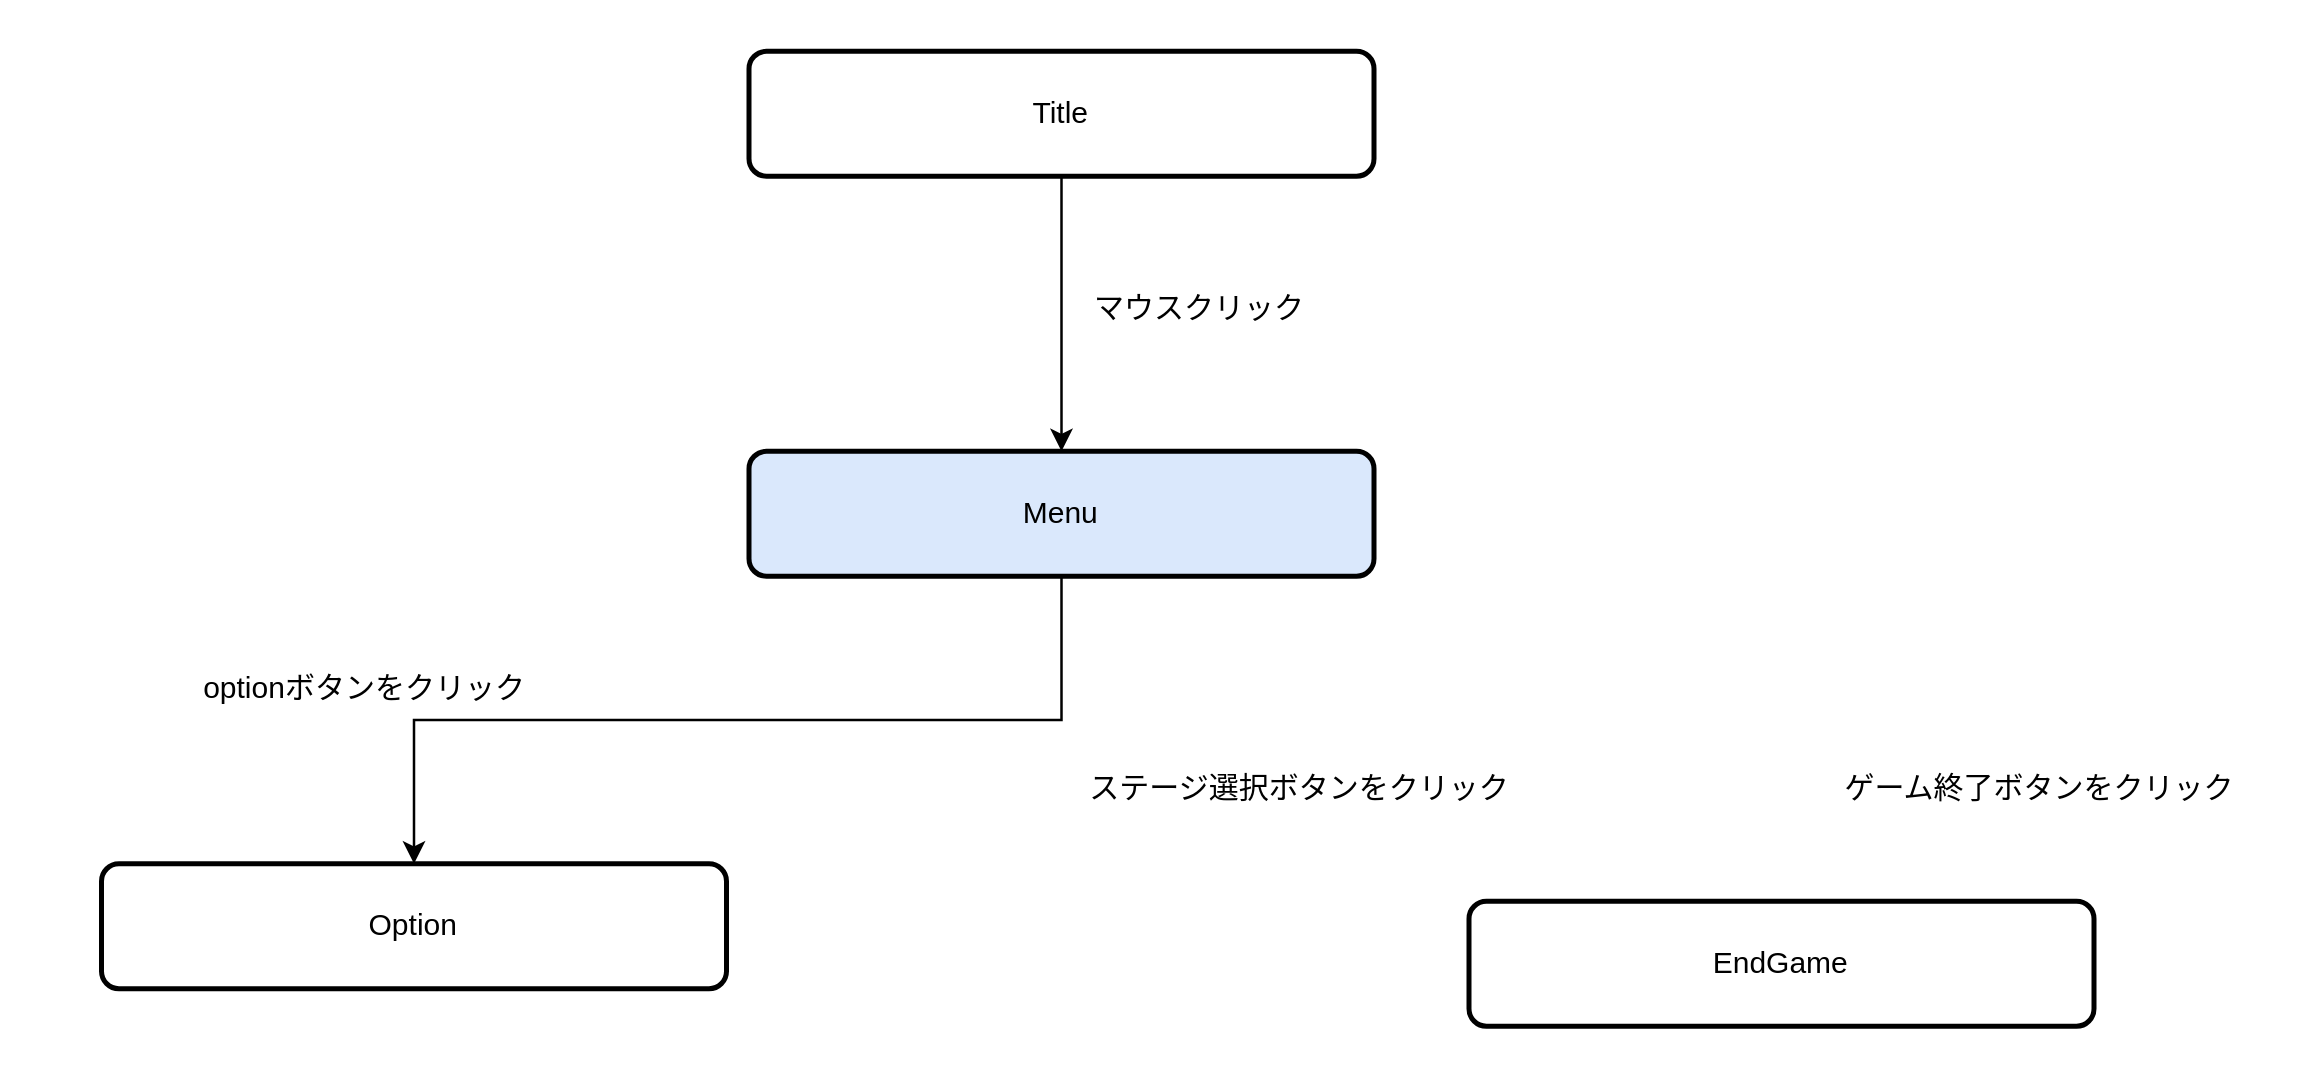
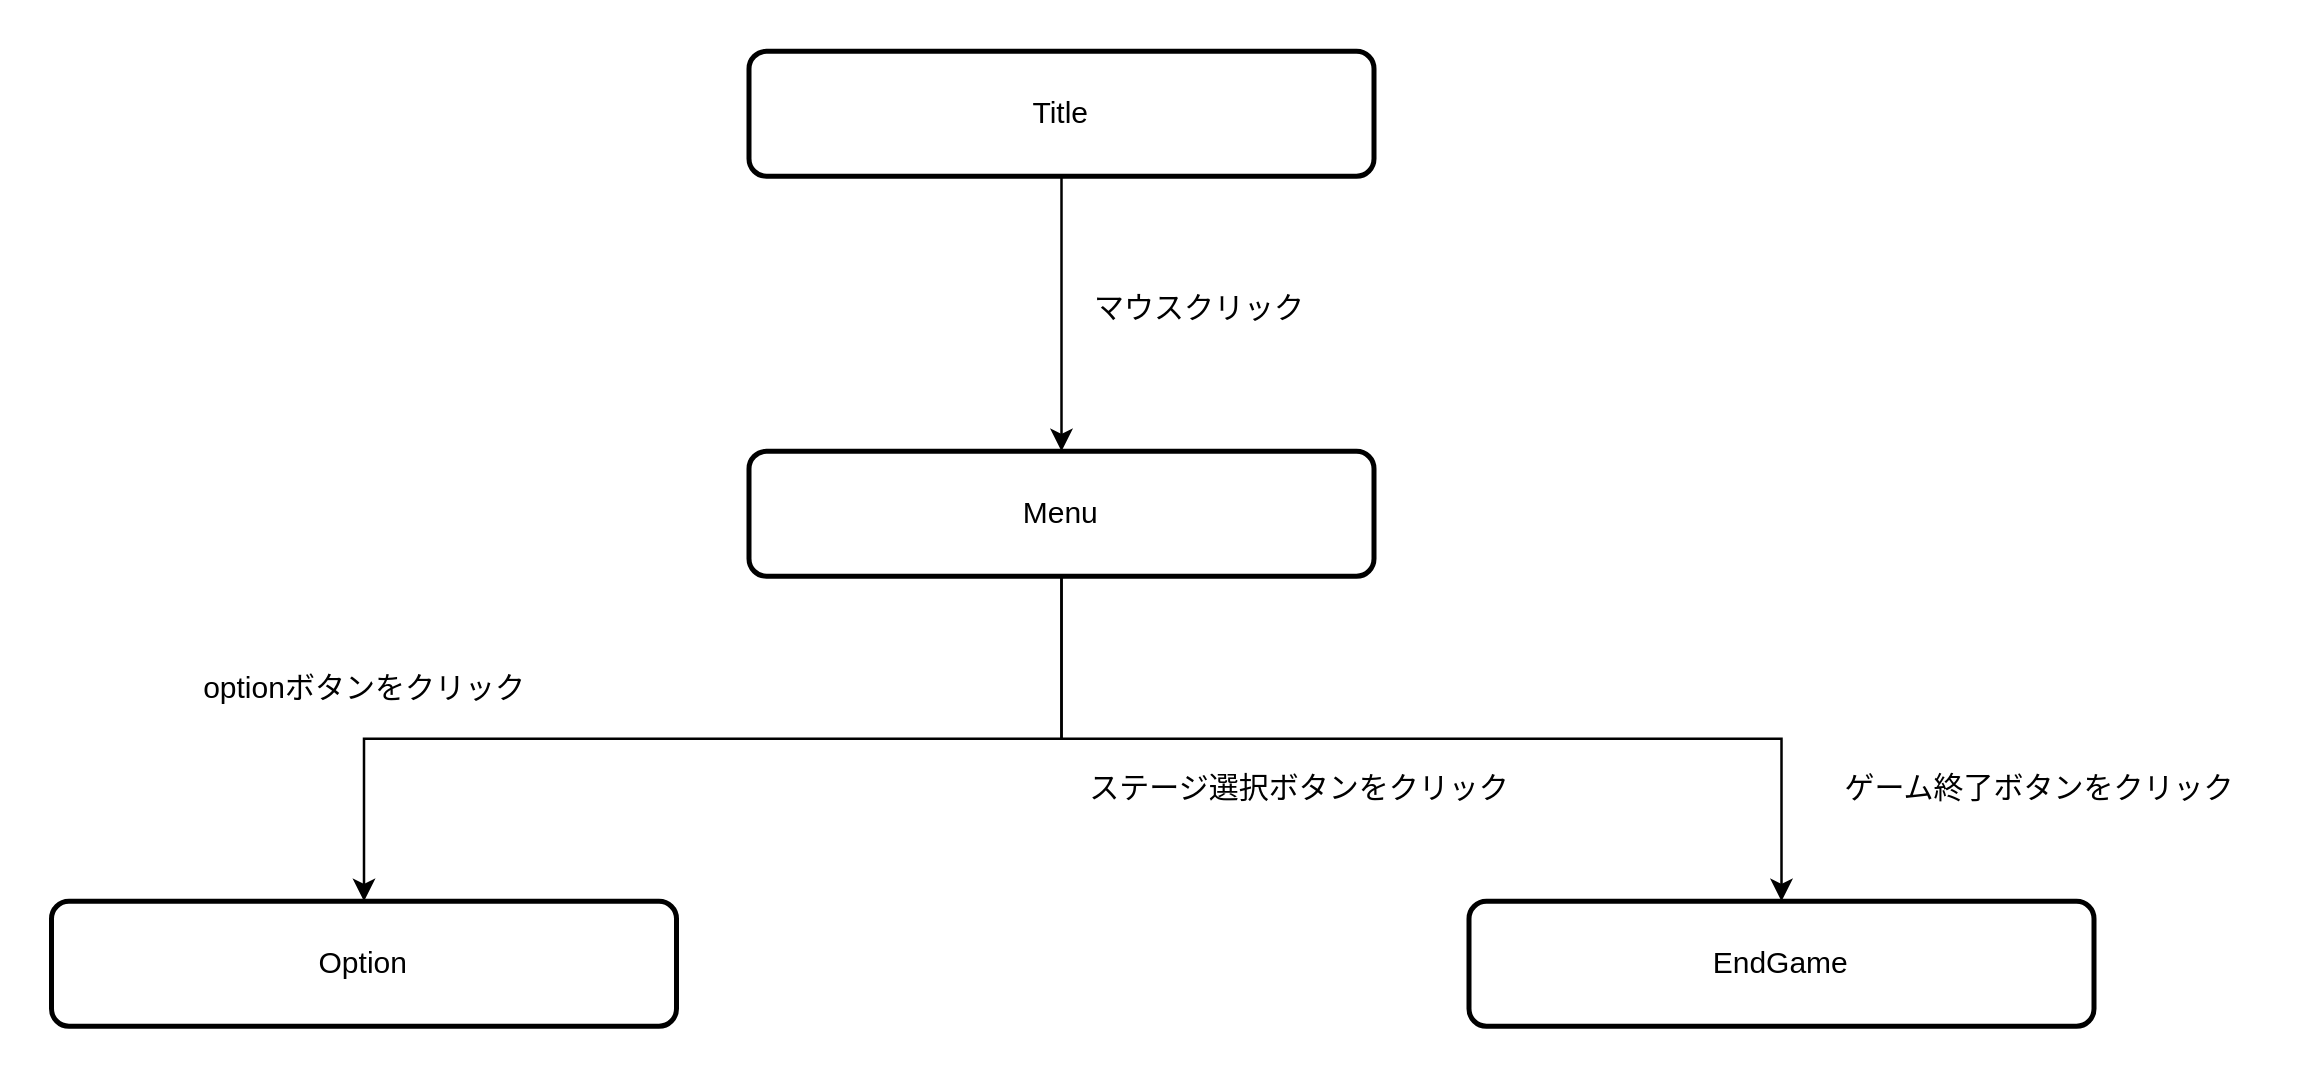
node "Menu": fillcolor #dae8fc -> #ffffff
edge "Menu" -> "EndGame": added
node "Option": moved (414, 926) -> (364, 964)
